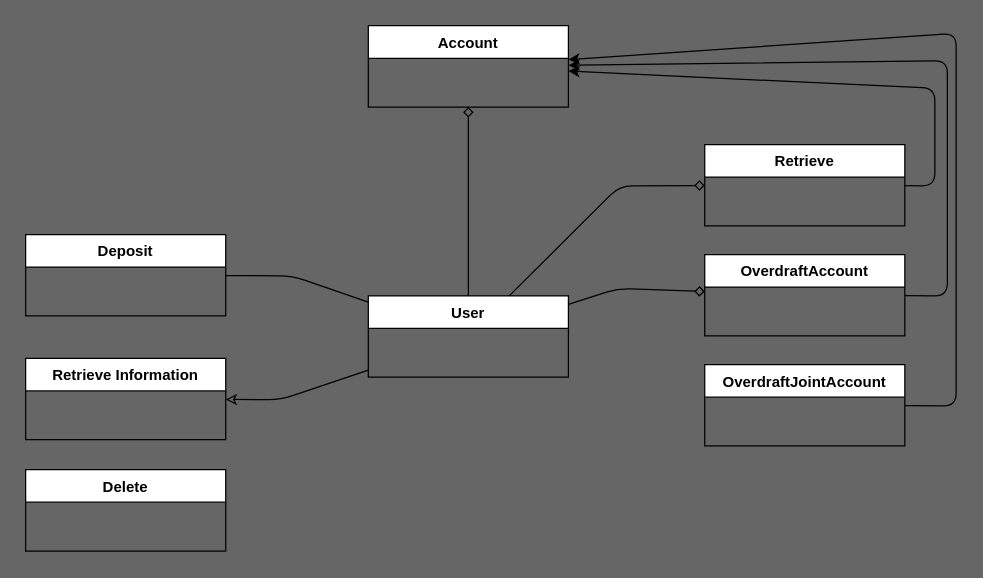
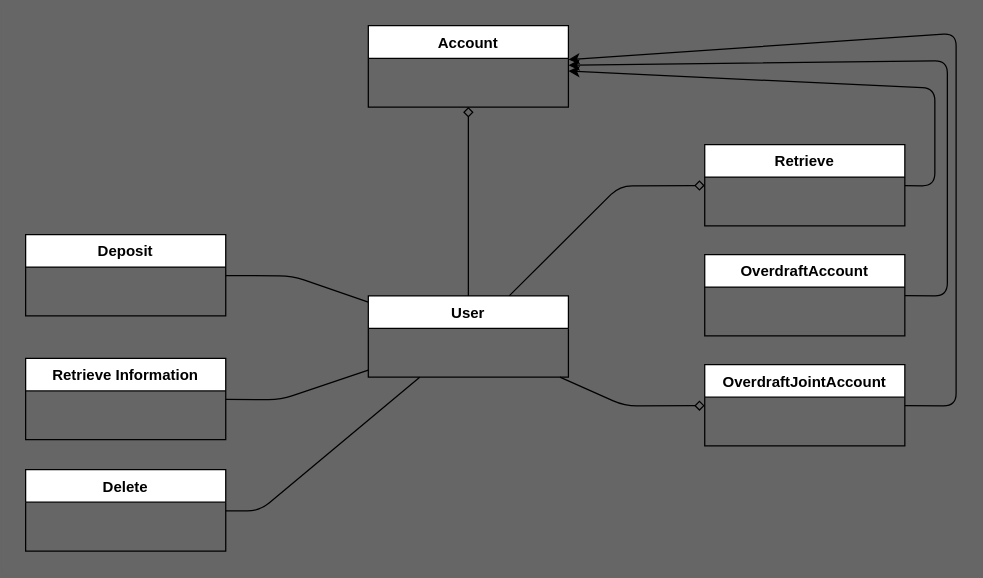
edge "User" -> "OverdraftAccount": removed
edge "User" -> "Retrieve Information": arrowhead classic -> none
edge "User" -> "OverdraftJointAccount": added
edge "User" -- "Delete": added
